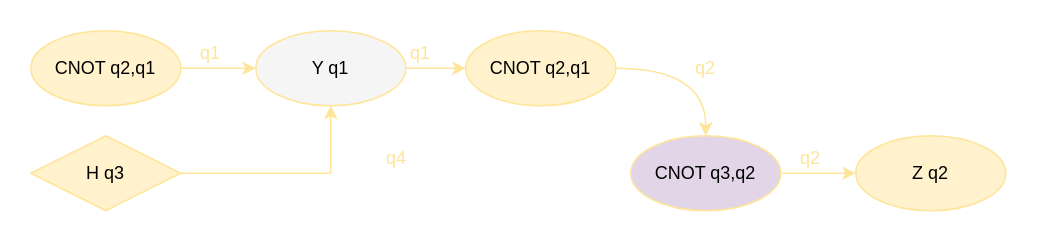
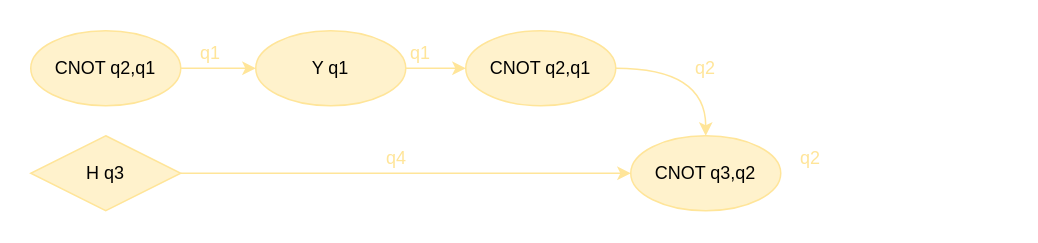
node "Y q1": fillcolor #f5f5f5 -> #fff2cc
edge "H q3" -> "Y q1": now "H q3" -> "CNOT q3,q2"
node "CNOT q3,q2": fillcolor #e1d5e7 -> #fff2cc
edge "CNOT q3,q2" -> "Z q2": removed
node "Z q2": removed
